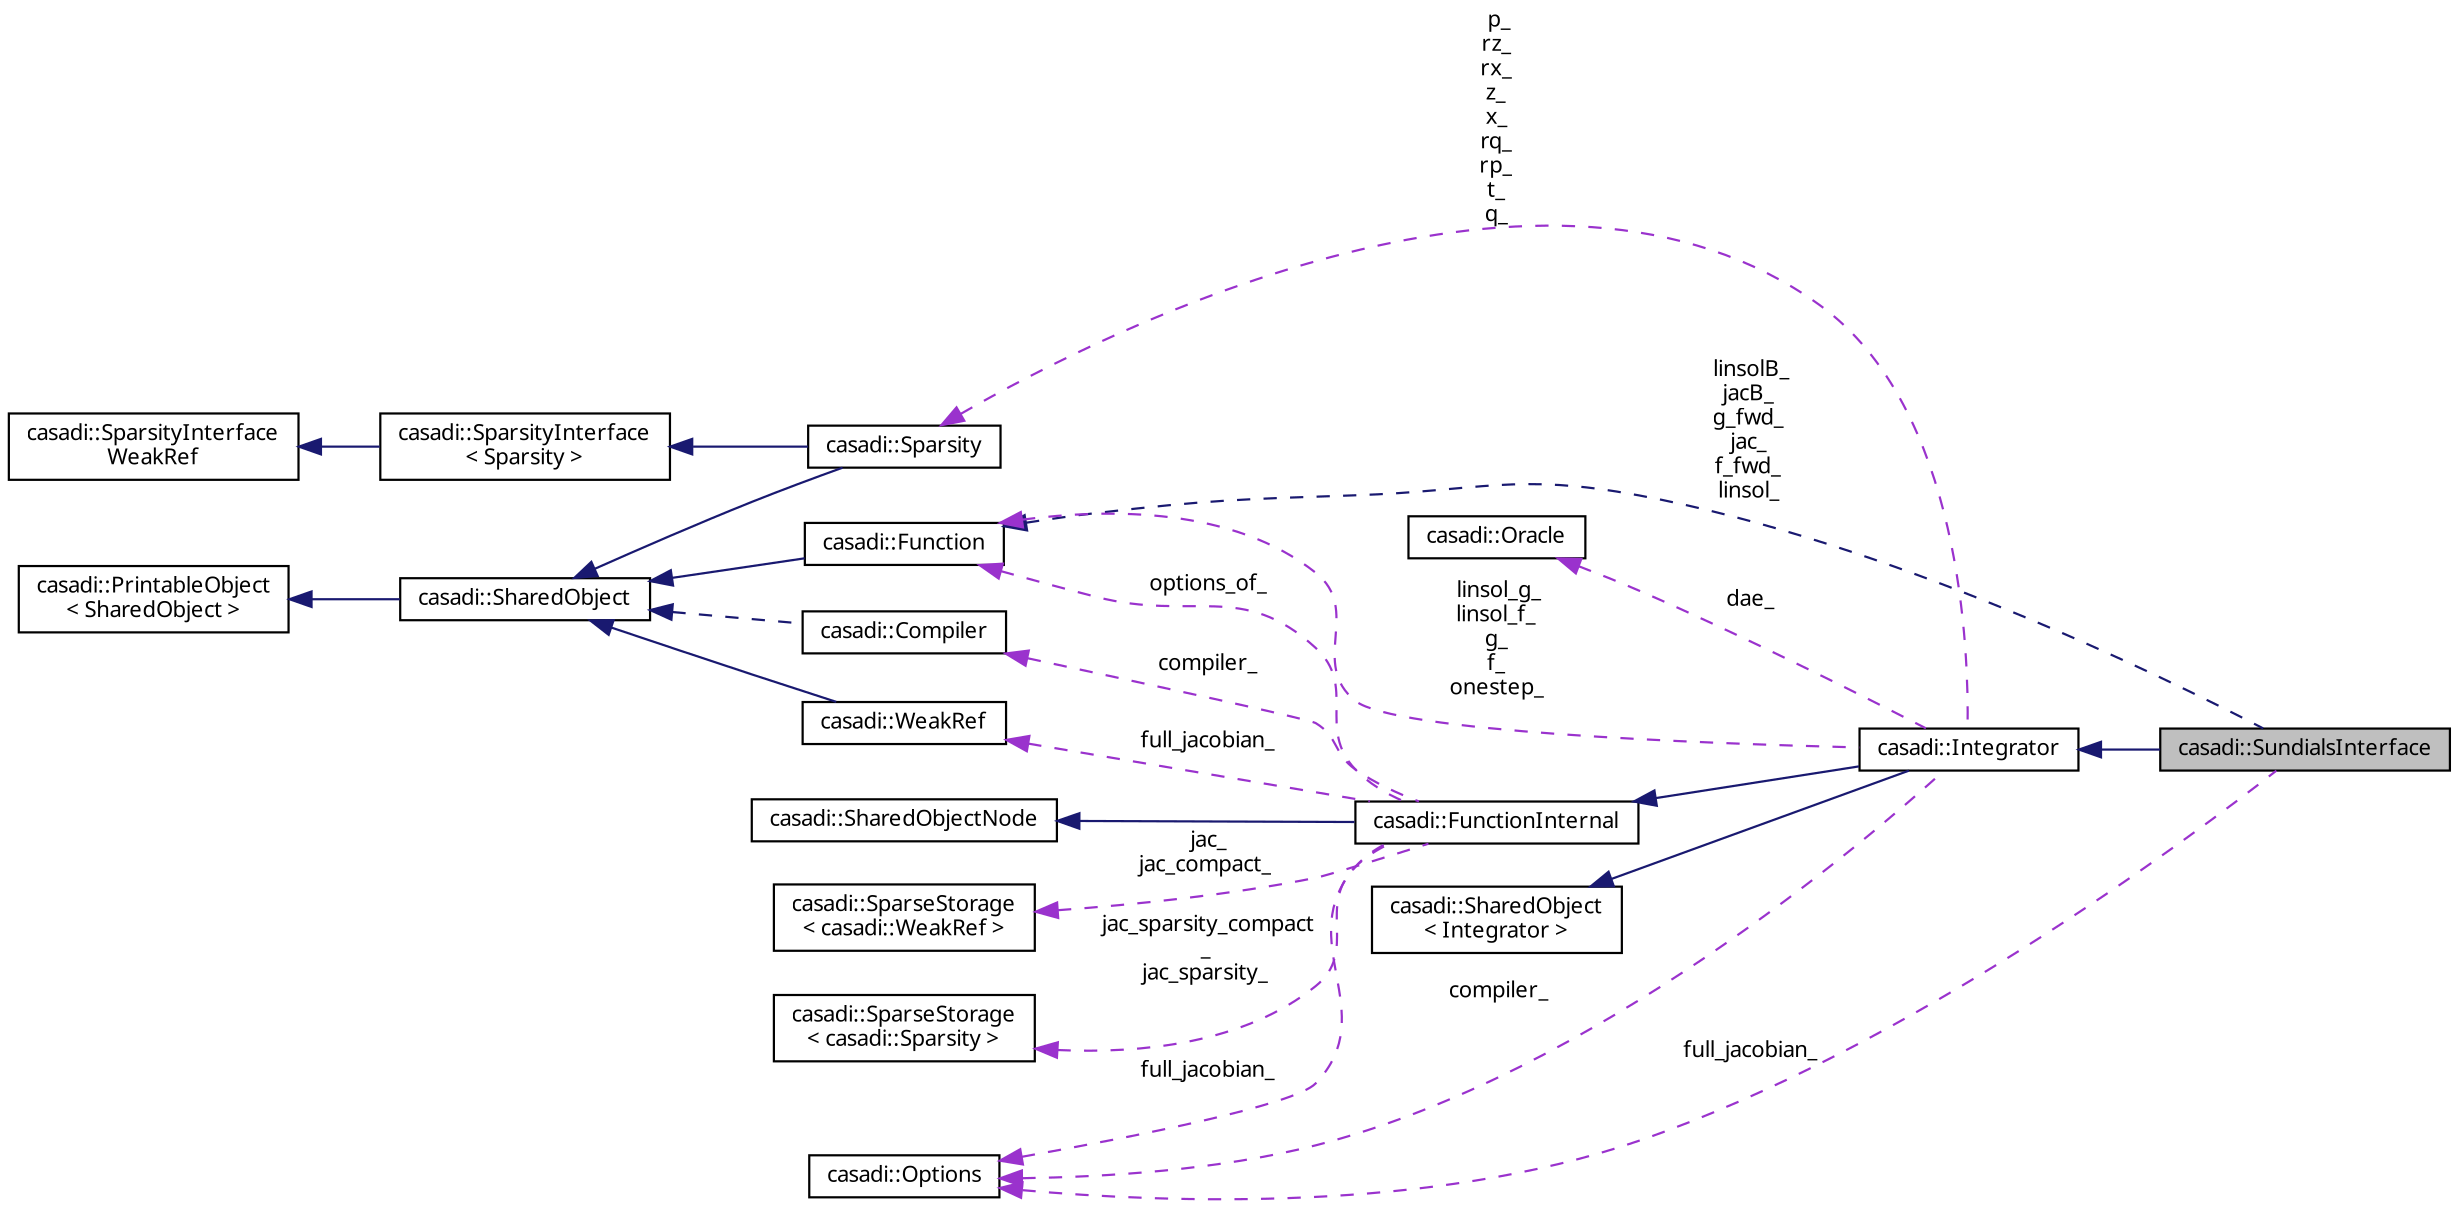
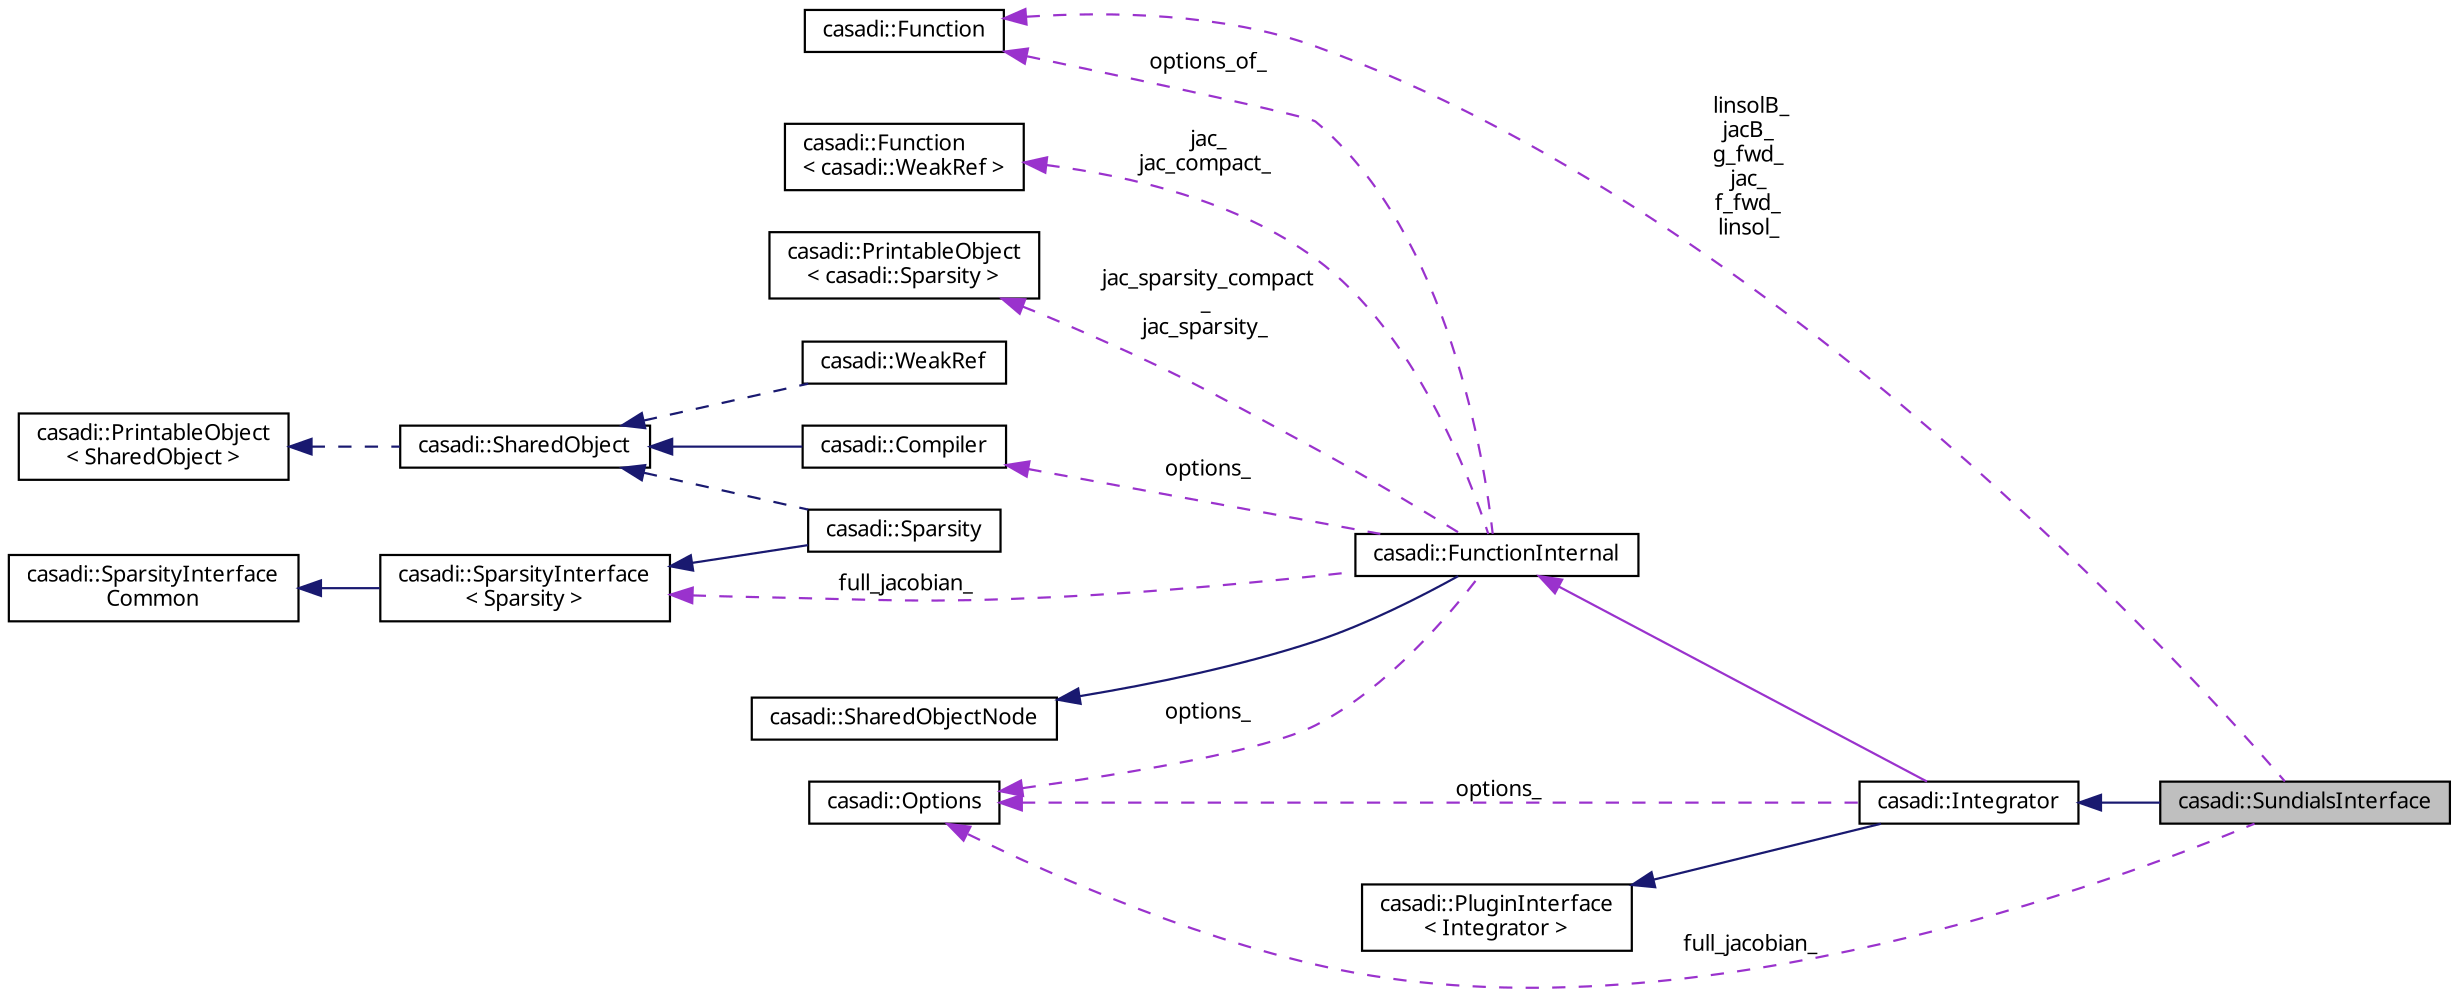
edge "casadi::Integrator" -> "casadi::Sparsity": removed, label "p_ rz_ rx_ z_ x_ rq_ rp_ t_ q_"
node "casadi::SparsityInterface WeakRef": label "casadi::SparsityInterface WeakRef" -> "casadi::SparsityInterface Common"
edge "casadi::SundialsInterface" -> "casadi::Function": color midnightblue -> darkorchid3
edge "casadi::Sparsity" -> "casadi::SharedObject": style solid -> dashed
node "casadi::Oracle": removed
edge "casadi::Function" -> "casadi::SharedObject": removed
edge "casadi::SharedObject" -> "casadi::PrintableObject < SharedObject >": style solid -> dashed
edge "casadi::Compiler" -> "casadi::SharedObject": style dashed -> solid
edge "casadi::FunctionInternal" -> "casadi::Compiler": label " compiler_" -> " options_"
edge "casadi::WeakRef" -> "casadi::SharedObject": style solid -> dashed
edge "casadi::Integrator" -> "casadi::Function": removed, label "linsol_g_ linsol_f_ g_ f_ onestep_"
edge "casadi::FunctionInternal" -> "casadi::WeakRef": now "casadi::FunctionInternal" -> "casadi::SparsityInterface < Sparsity >"
edge "casadi::Integrator" -> "casadi::FunctionInternal": color midnightblue -> darkorchid3
node "casadi::SparseStorage < casadi::WeakRef >": label "casadi::SparseStorage < casadi::WeakRef >" -> "casadi::Function < casadi::WeakRef >"
node "casadi::SharedObject < Integrator >": label "casadi::SharedObject < Integrator >" -> "casadi::PluginInterface < Integrator >"
edge "casadi::Integrator" -> "casadi::Options": label " compiler_" -> " options_"
node "casadi::SparseStorage < casadi::Sparsity >": label "casadi::SparseStorage < casadi::Sparsity >" -> "casadi::PrintableObject < casadi::Sparsity >"
edge "casadi::FunctionInternal" -> "casadi::Options": label " full_jacobian_" -> " options_"
